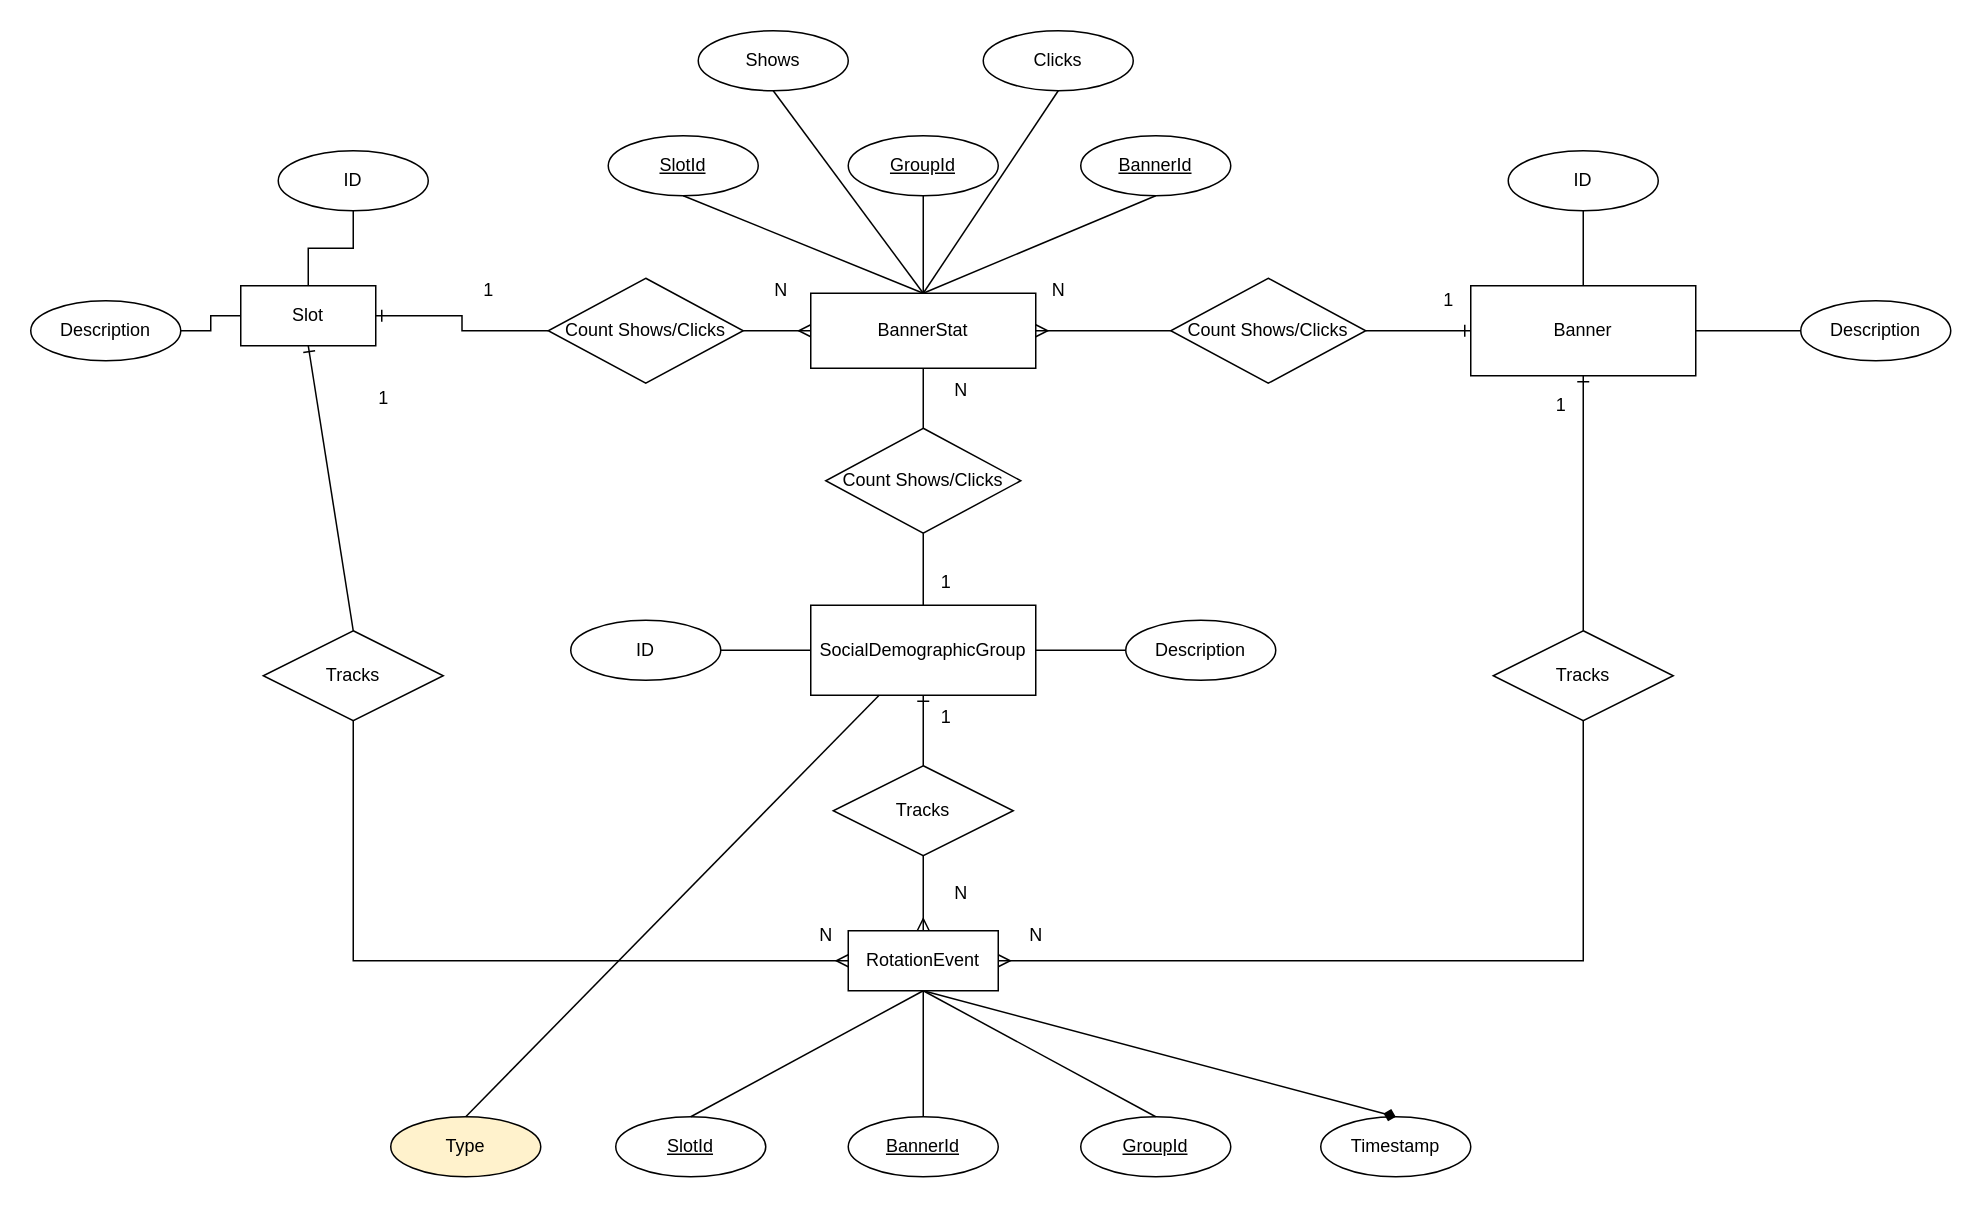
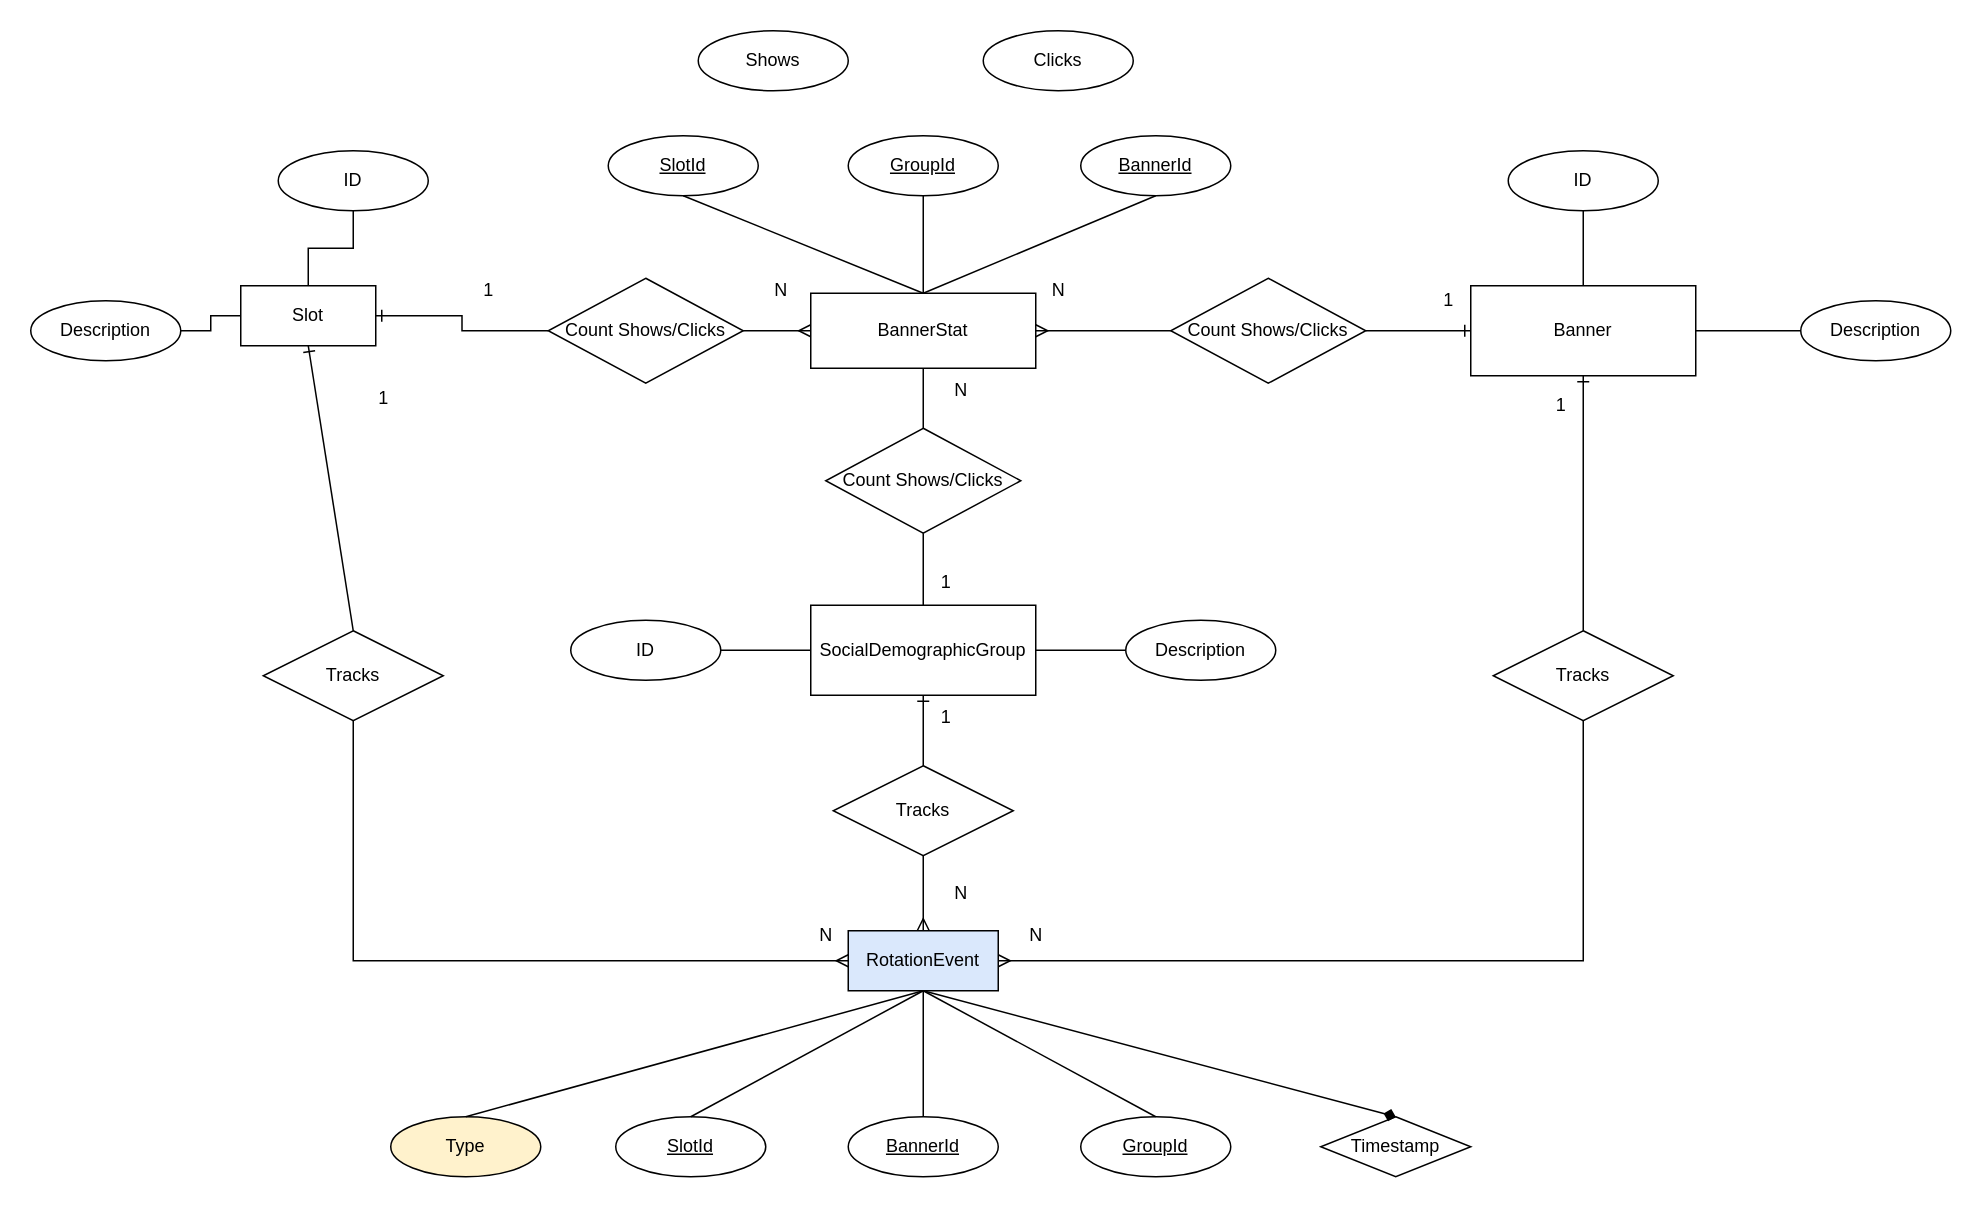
edge "Shows" -- "BannerStat": removed
edge "Clicks" -- "BannerStat": removed
edge "SocialDemographicGroup" -- "Type": now "RotationEvent" -- "Type"
node "RotationEvent": fillcolor #ffffff -> #dae8fc
node "Timestamp": shape ellipse -> diamond
